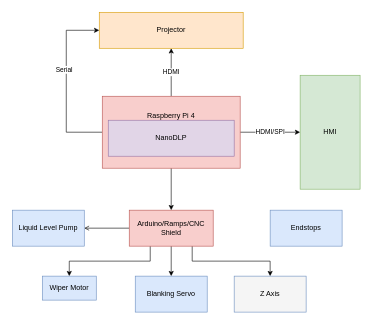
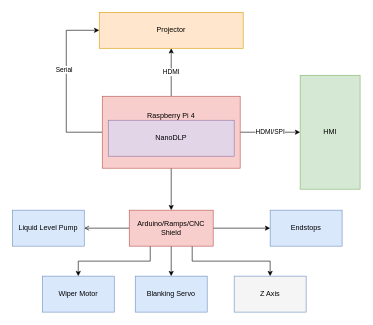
edge "Arduino/Ramps/CNC Shield" -> "Endstops": added
node "Wiper Motor": size 54x24 -> 72x36
